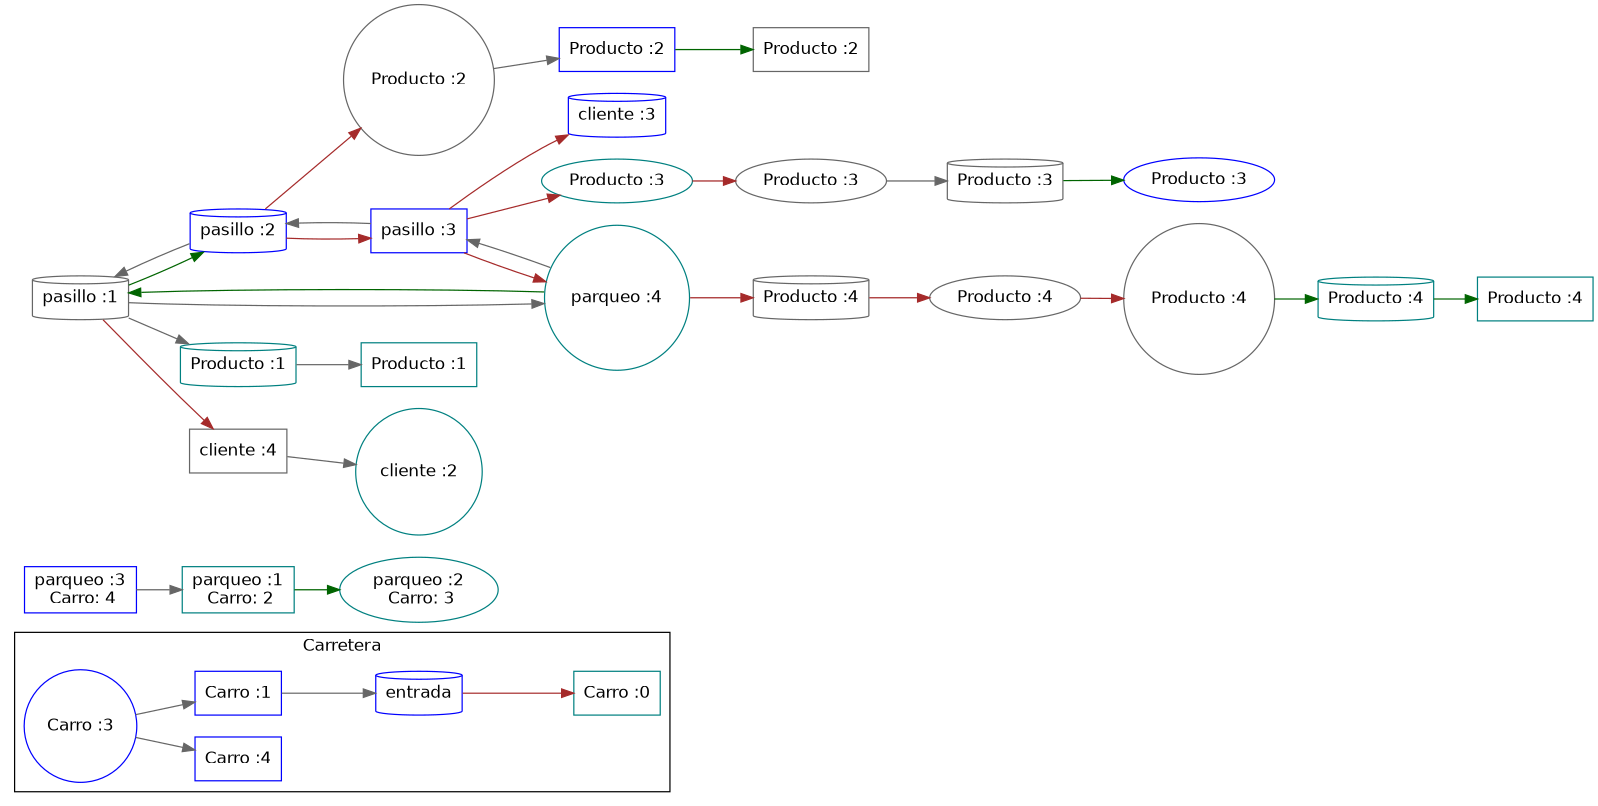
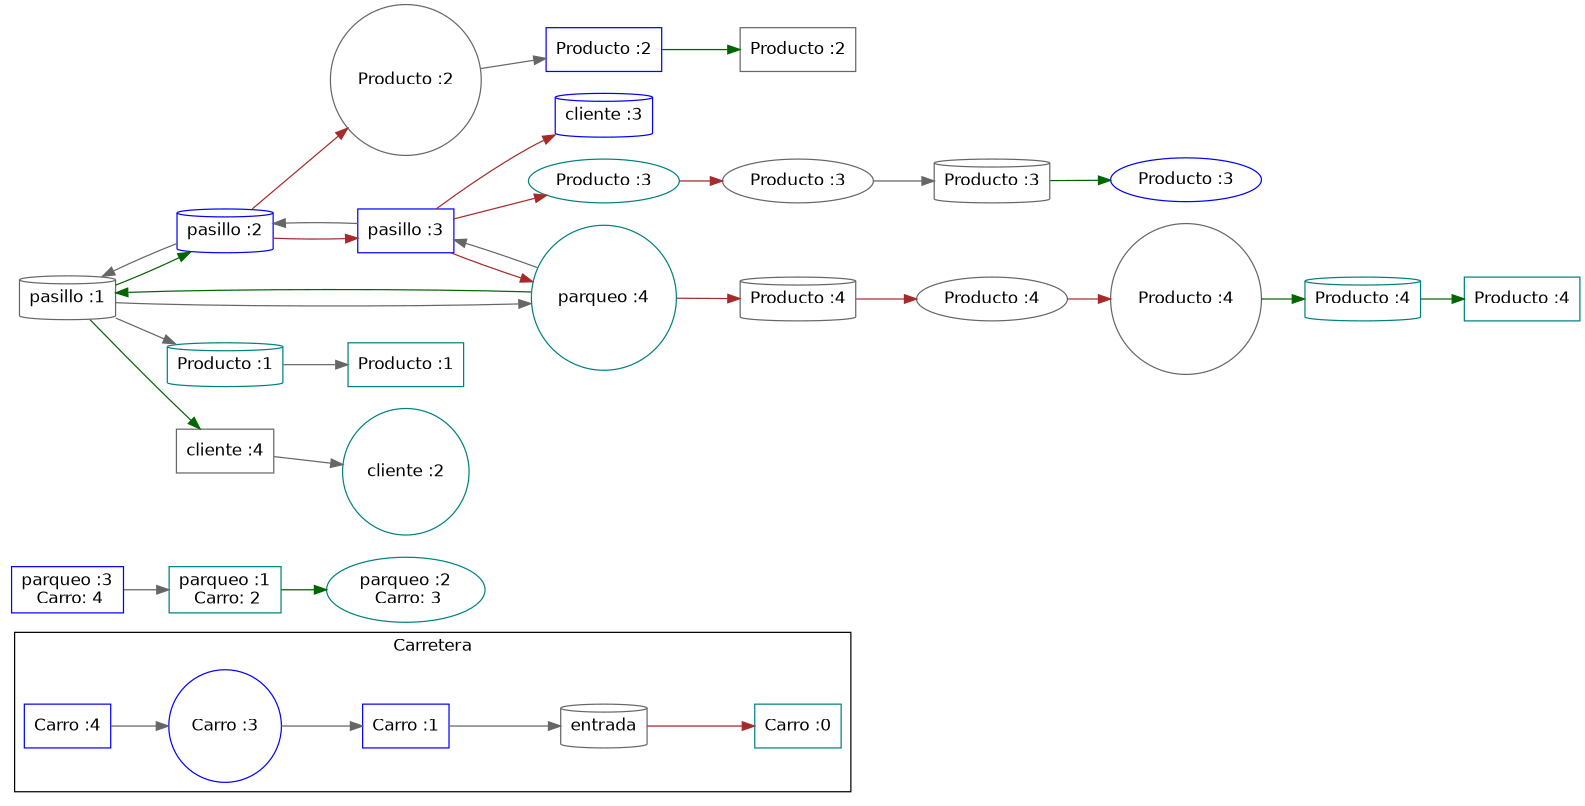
edge "pasillo :1" -> "cliente :4": color brown -> darkgreen
node "entrada": color blue -> gray40
edge "Carro :3" -> "Carro :4": reversed
